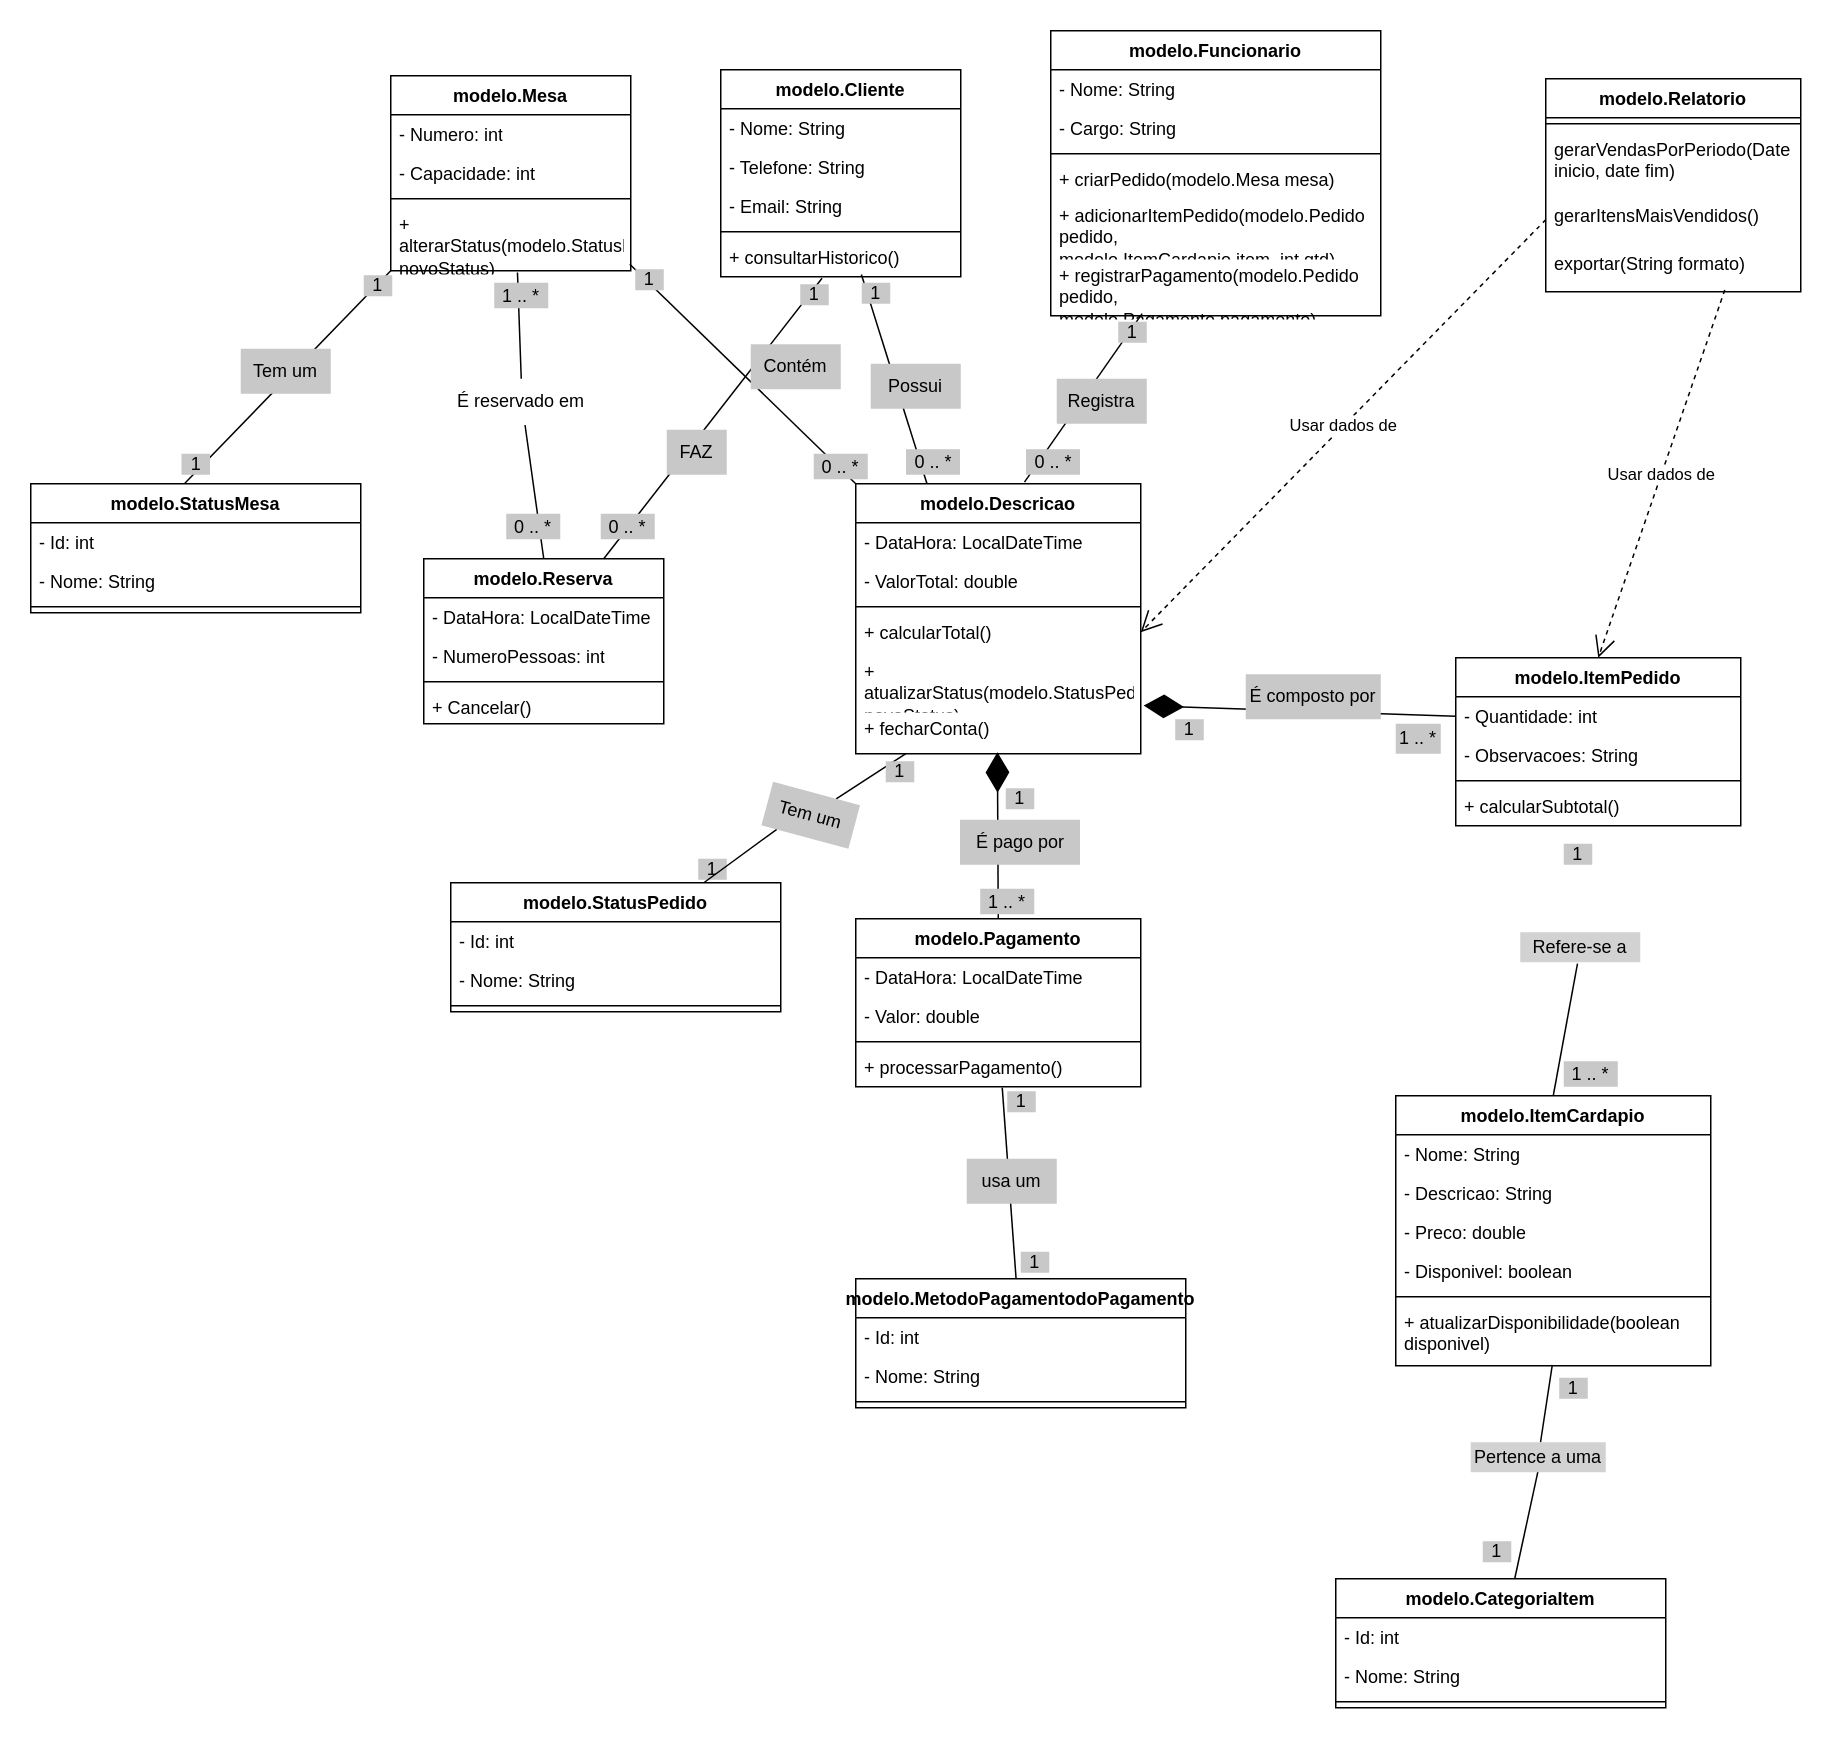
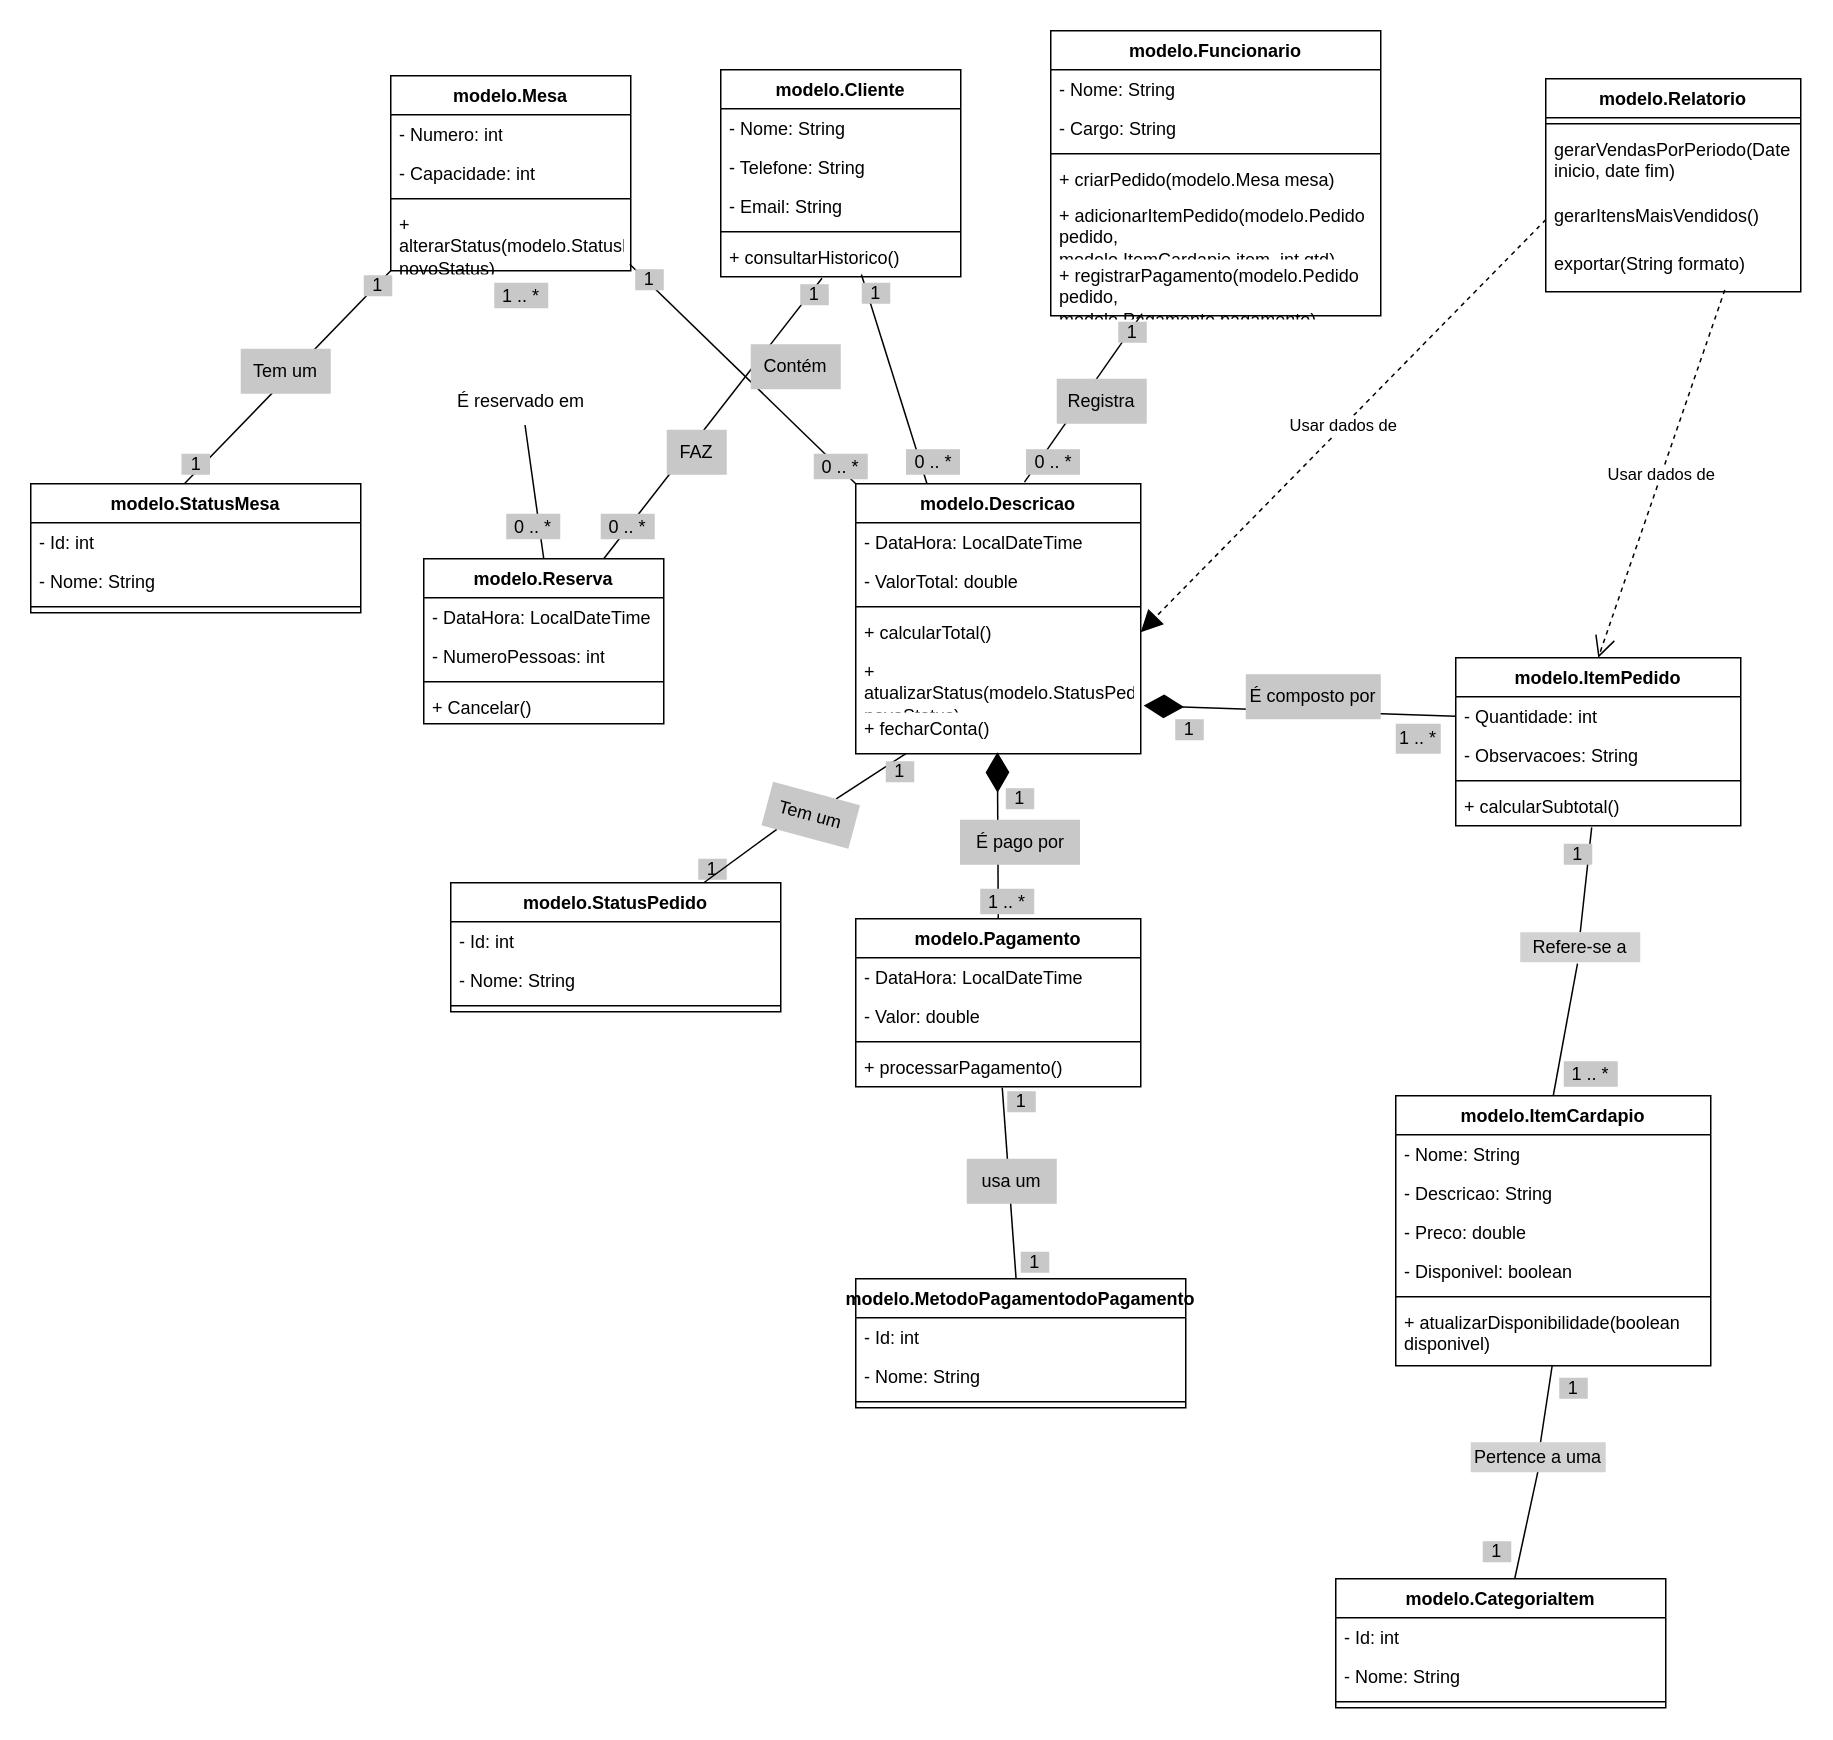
edge "+ alterarStatus(modelo.StatusMesa novoStatus)" -- "É reservado em": removed
node "Possui": removed
edge "gerarItensMaisVendidos()" -> "+ calcularTotal()": arrowhead open -> block
edge "+ calcularSubtotal()" -- "Refere-se a": added
